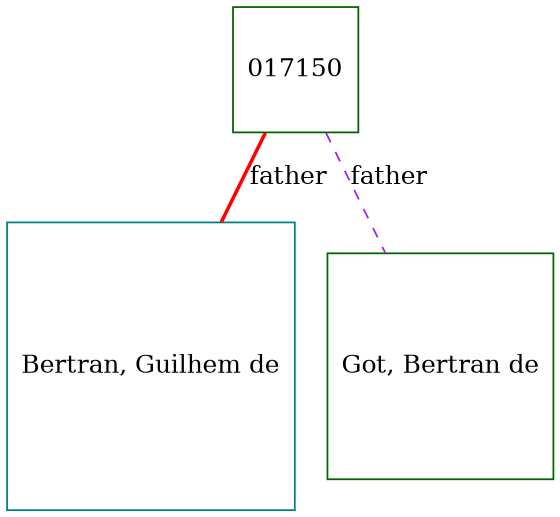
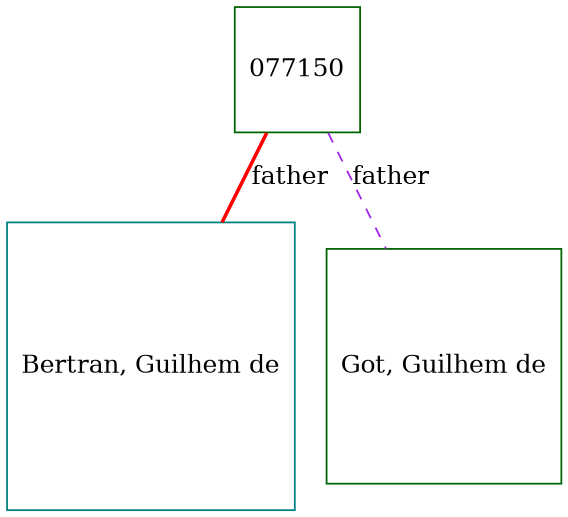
node "017150": label "017150" -> "077150"
node "Got, Bertran de": label "Got, Bertran de" -> "Got, Guilhem de"
